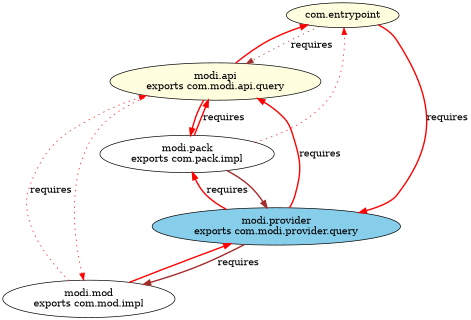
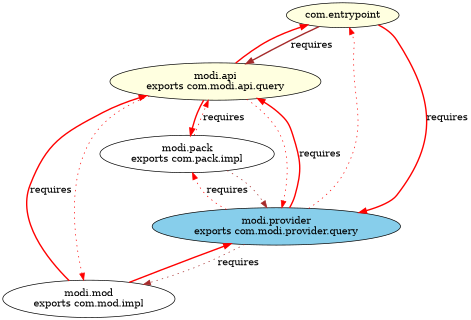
edge "com.entrypoint" -> "modi.api exports com.modi.api.query": style dotted -> bold
edge "modi.pack exports com.pack.impl" -> "com.entrypoint": now "modi.provider exports com.modi.provider.query" -> "com.entrypoint"
edge "modi.pack exports com.pack.impl" -> "modi.api exports com.modi.api.query": style bold -> dotted
edge "modi.api exports com.modi.api.query" -> "modi.provider exports com.modi.provider.query": added
edge "modi.mod exports com.mod.impl" -> "modi.api exports com.modi.api.query": style dotted -> bold
edge "modi.pack exports com.pack.impl" -> "modi.provider exports com.modi.provider.query": style bold -> dotted
edge "modi.provider exports com.modi.provider.query" -> "modi.pack exports com.pack.impl": style bold -> dotted
edge "modi.provider exports com.modi.provider.query" -> "modi.mod exports com.mod.impl": style bold -> dotted
